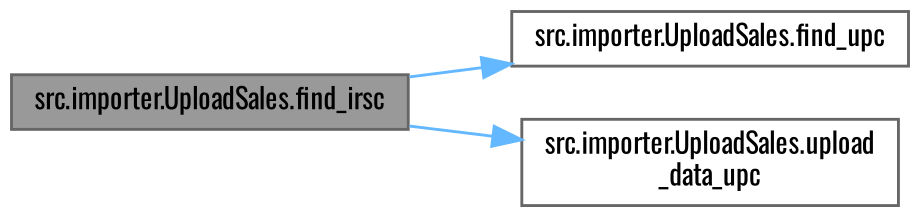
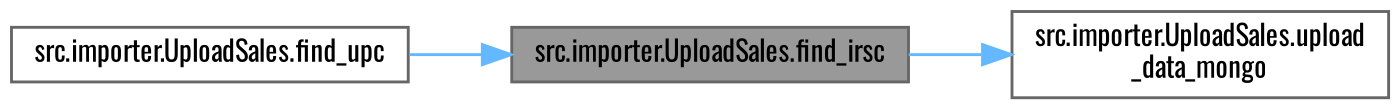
edge "src.importer.UploadSales.find_irsc" -> "src.importer.UploadSales.find_upc": reversed
node "src.importer.UploadSales.upload _data_upc": label "src.importer.UploadSales.upload _data_upc" -> "src.importer.UploadSales.upload _data_mongo"
